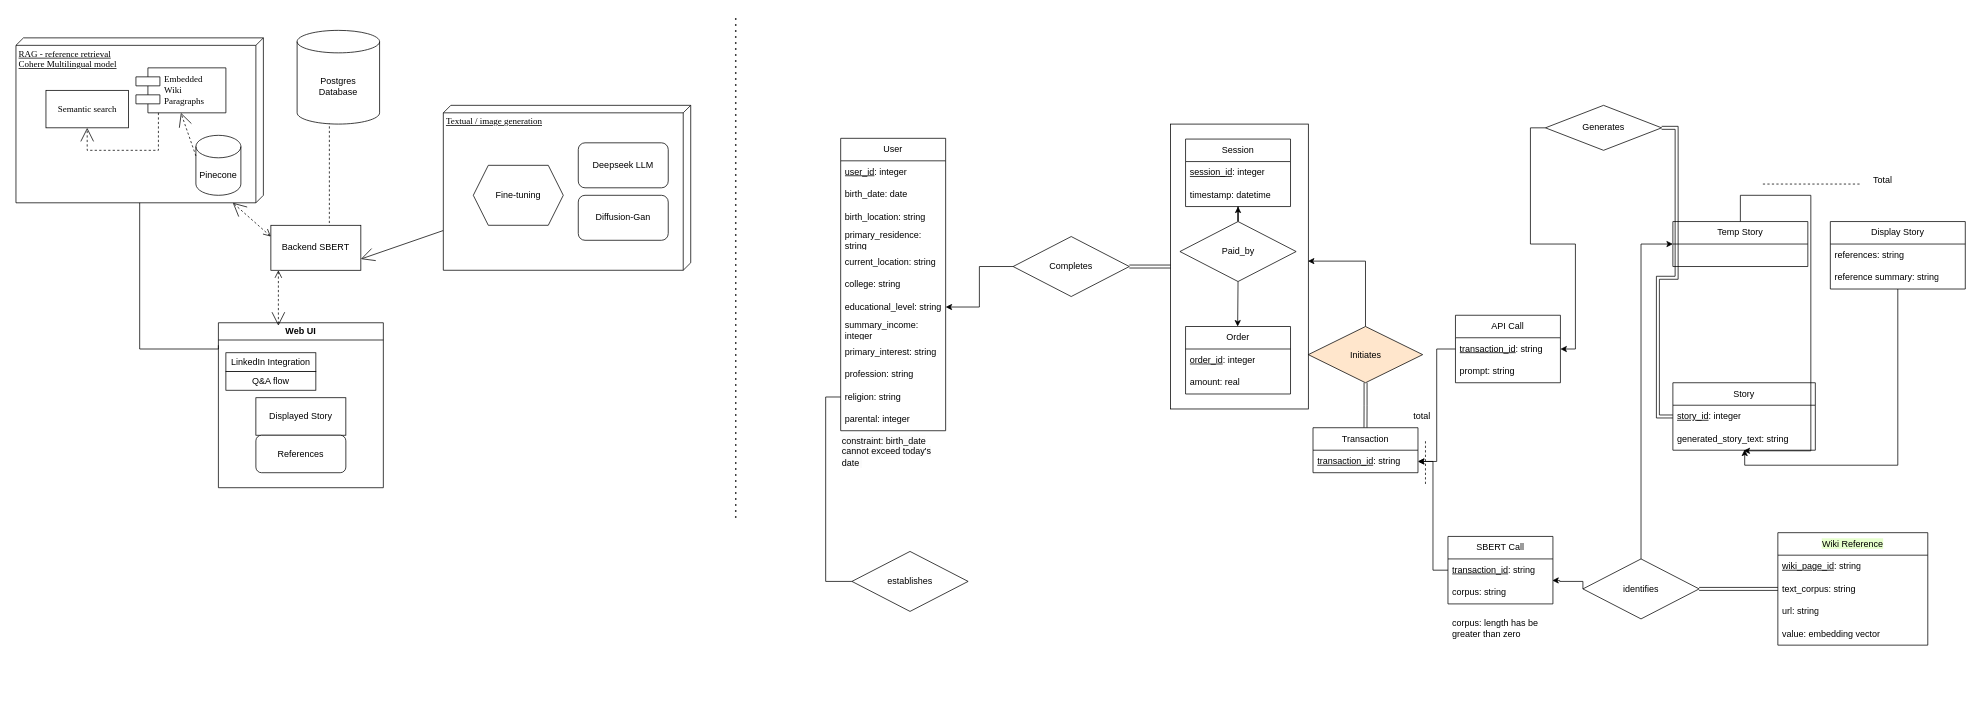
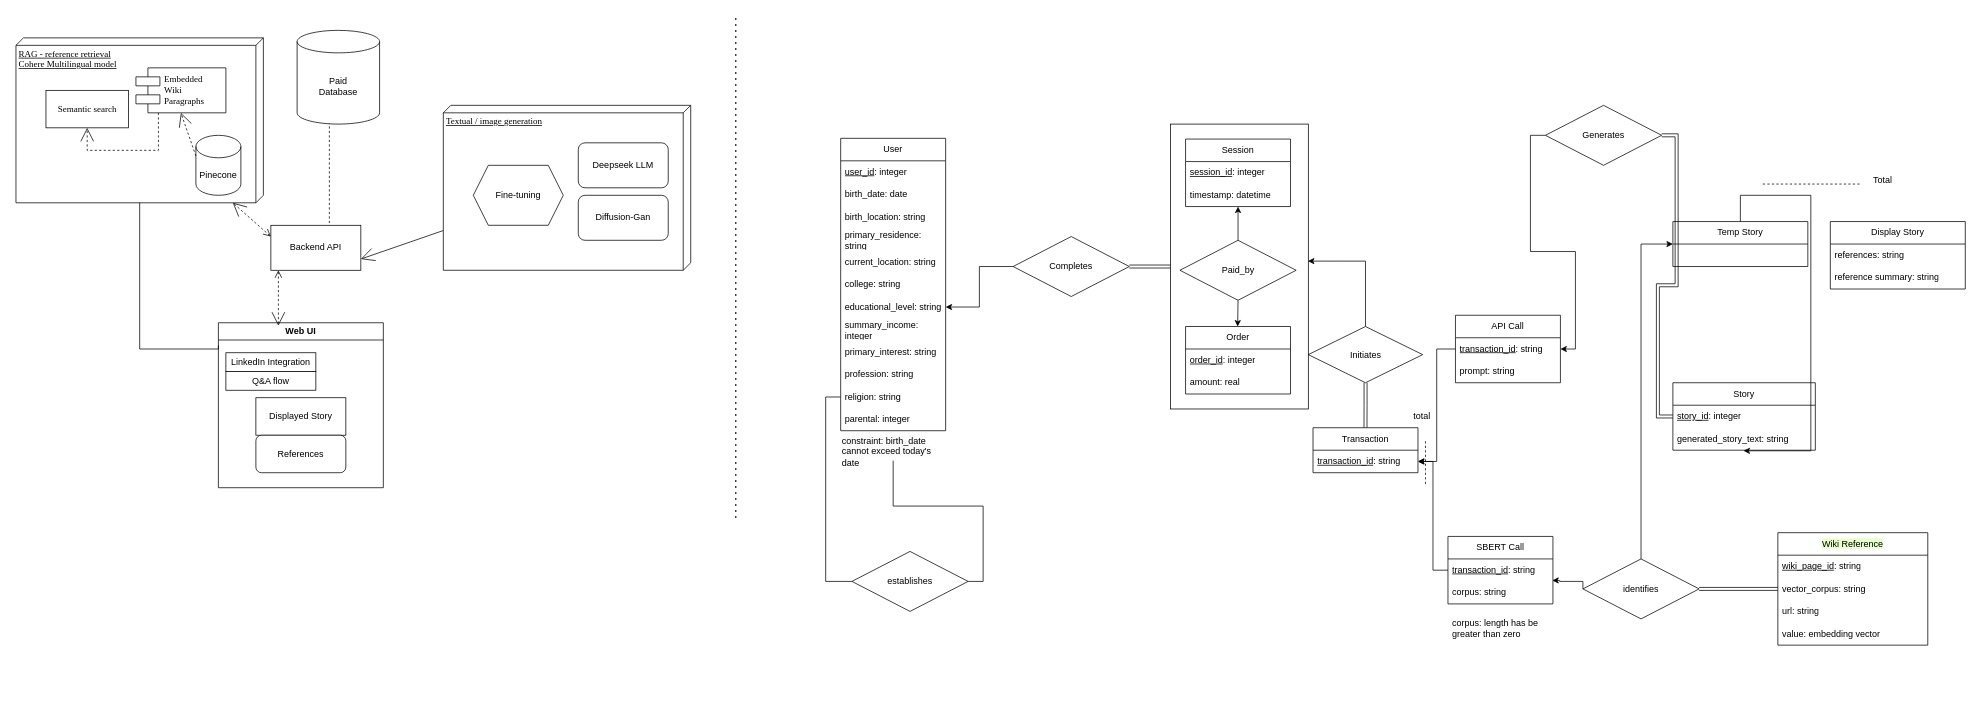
node "Postgres Database": label "Postgres Database" -> "Paid Database"
node "Generates": size 116x45 -> 116x60
node "Backend SBERT": label "Backend SBERT" -> "Backend API"
node "Paid_by": moved (1238, 252) -> (1238, 270)
node "Initiates": fillcolor #ffe6cc -> #ffffff
edge "Display Story" -> "generated_story_text: string": removed
edge "constraint: birth_date cannot exceed today's date" -- "establishes": added
node "text_corpus: string": label "text_corpus: string" -> "vector_corpus: string"
